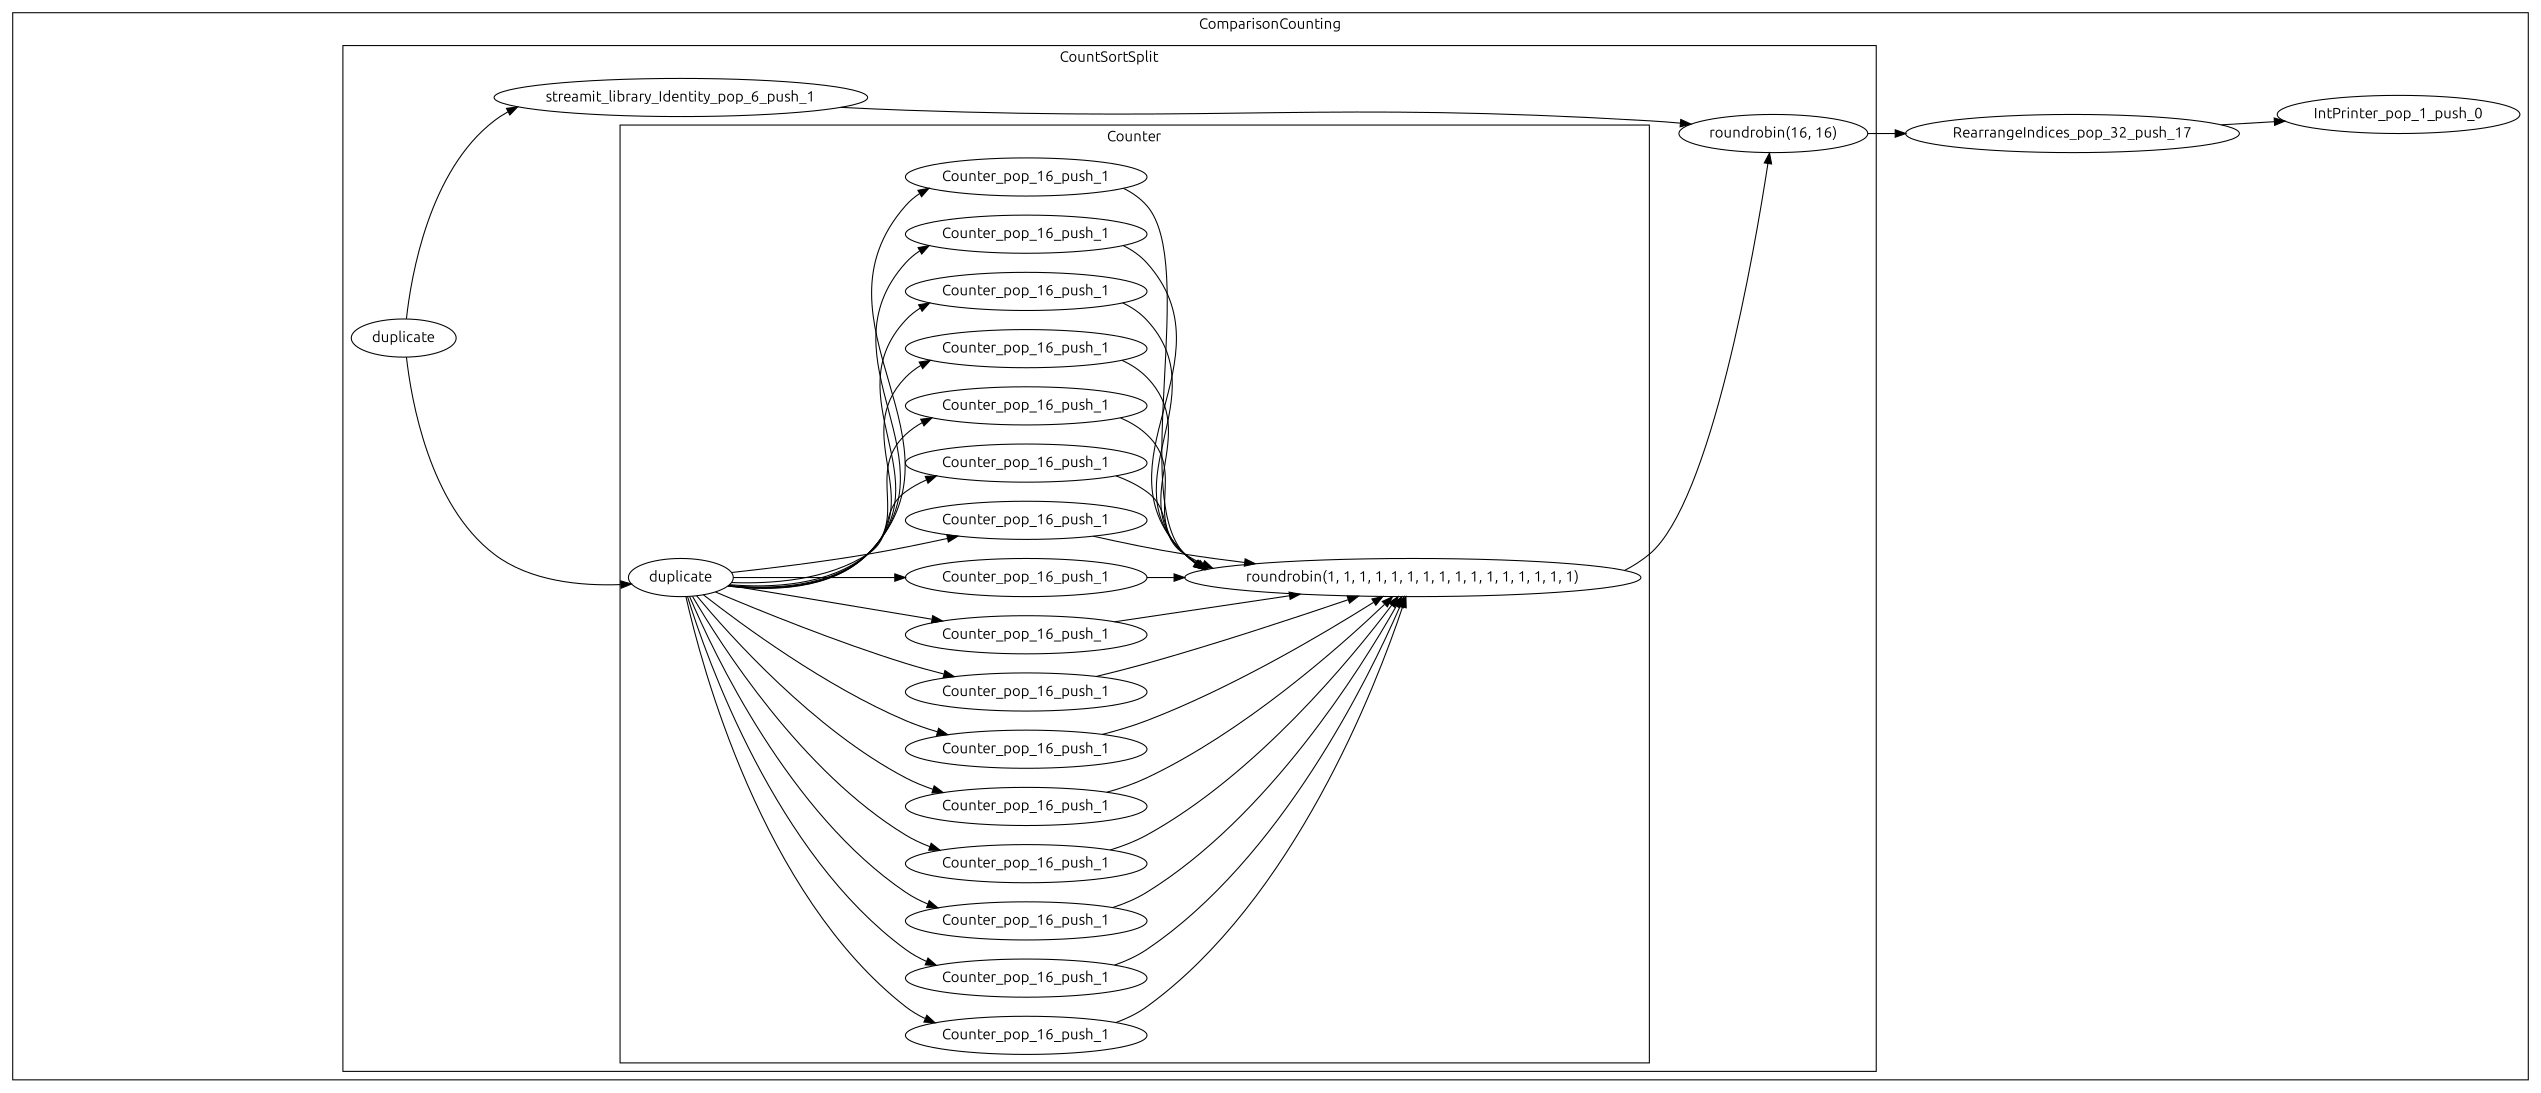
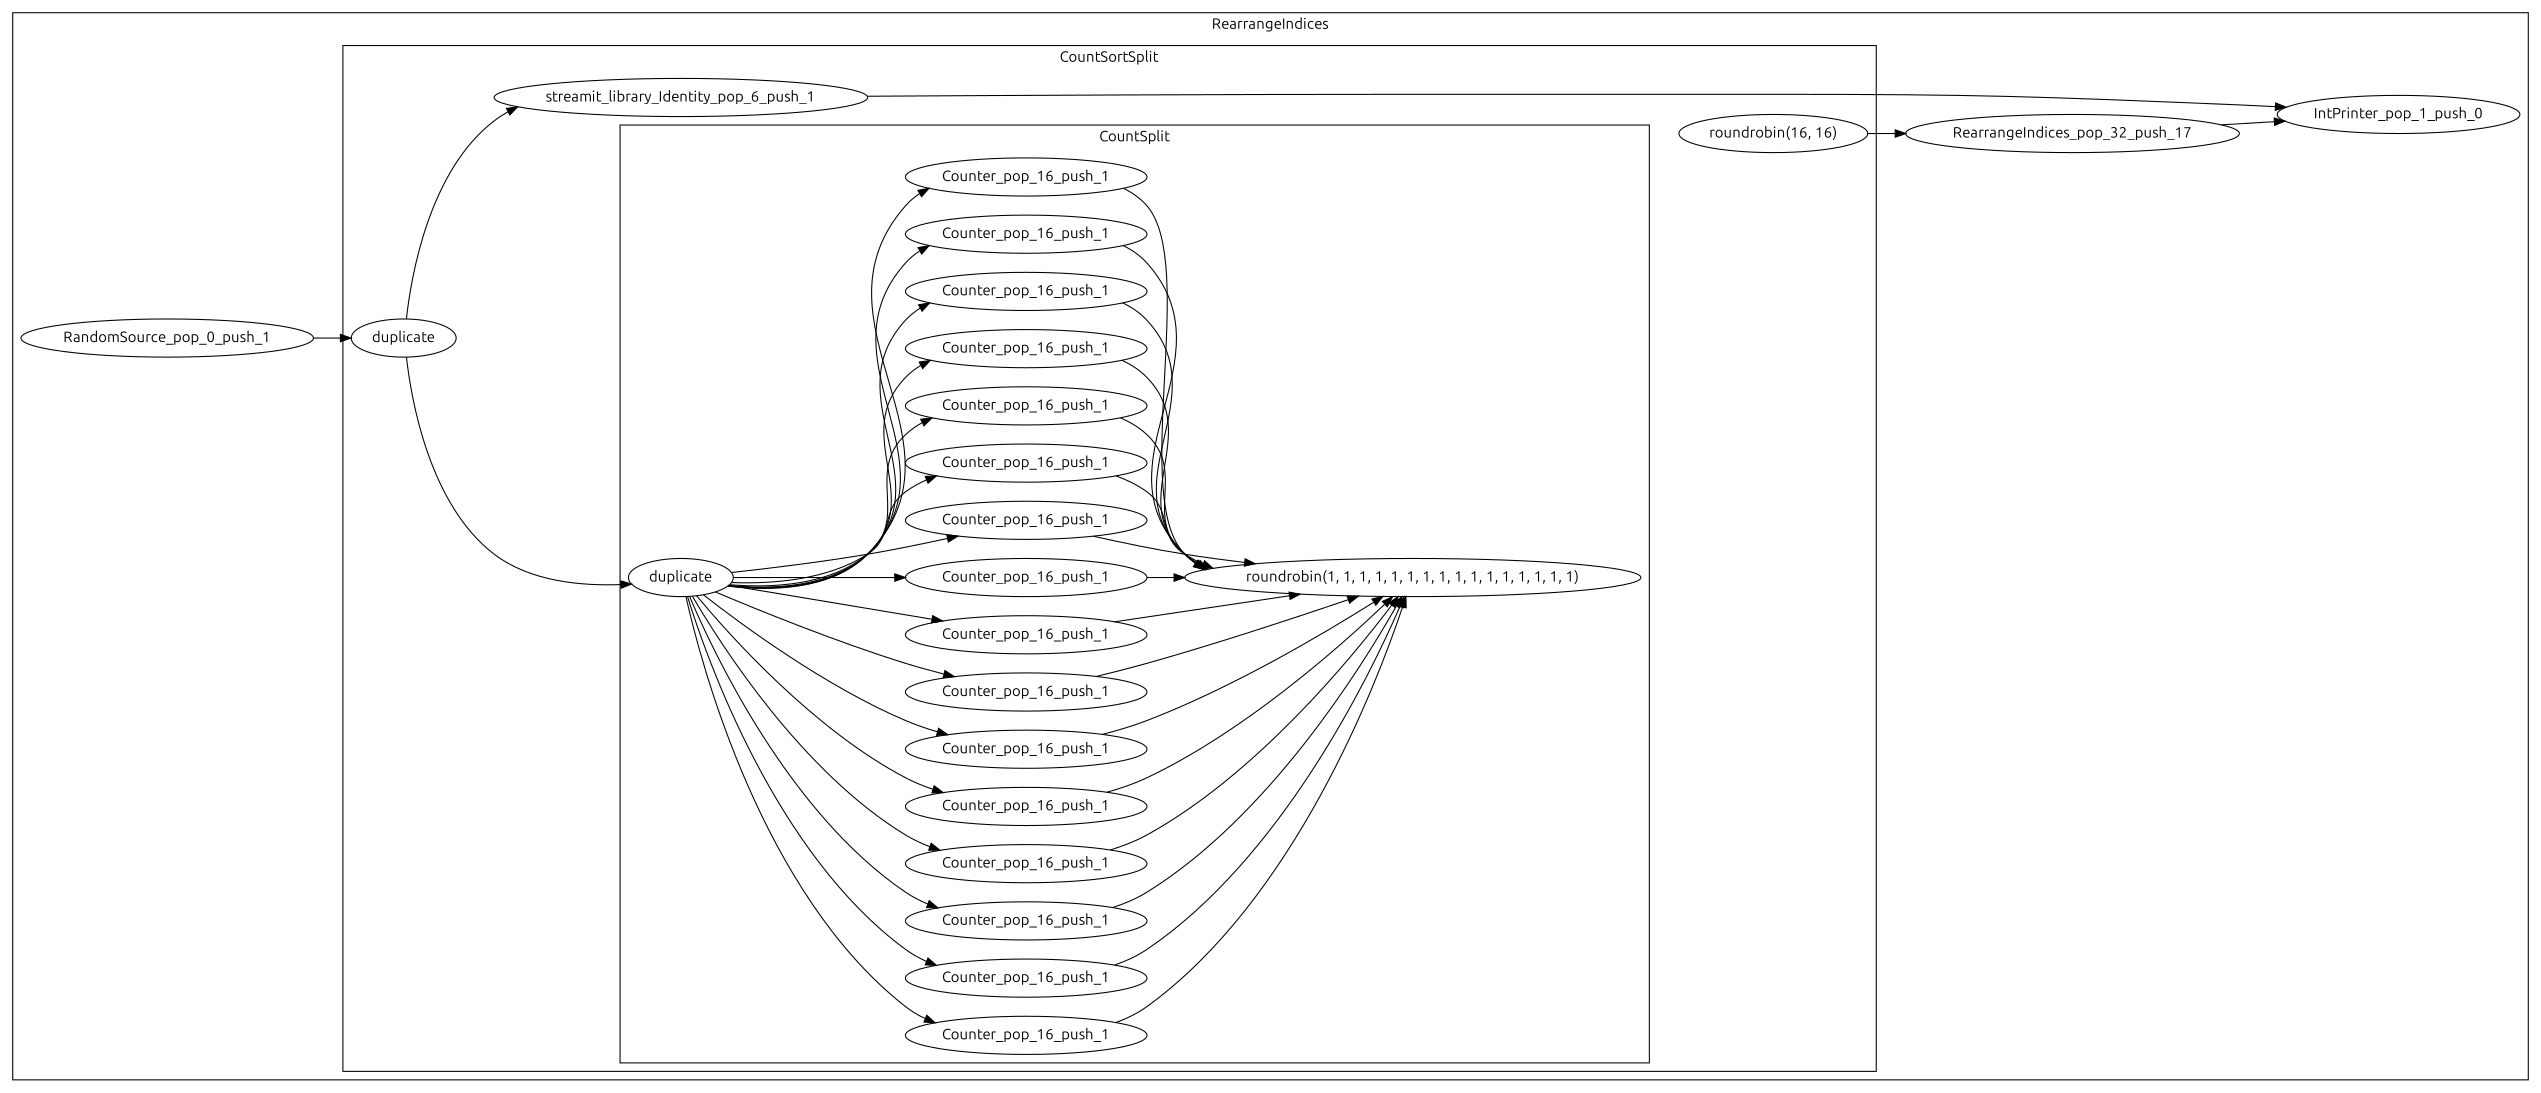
cluster "ComparisonCounting": label "ComparisonCounting" -> "RearrangeIndices"
edge "streamit_library_Identity_pop_6_push_1" -> "roundrobin(16, 16)": now "streamit_library_Identity_pop_6_push_1" -> "IntPrinter_pop_1_push_0"
cluster "Counter": label "Counter" -> "CountSplit"
node "RandomSource_pop_0_push_1": added
edge "roundrobin(1, 1, 1, 1, 1, 1, 1, 1, 1, 1, 1, 1, 1, 1, 1, 1)" -> "roundrobin(16, 16)": removed
